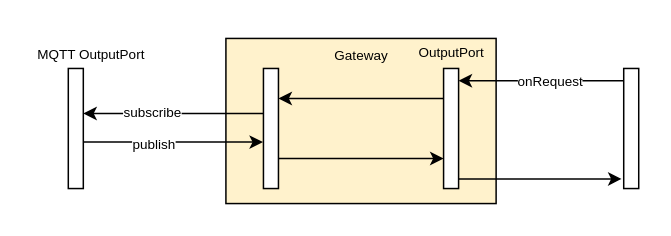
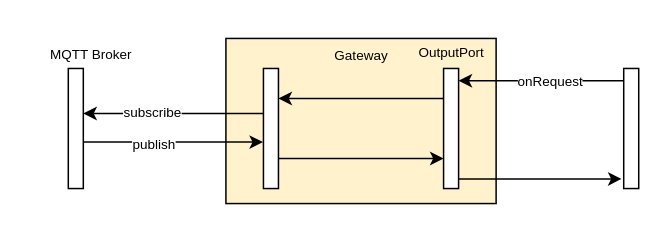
node "MQTT OutputPort": label "MQTT OutputPort" -> "MQTT Broker"
